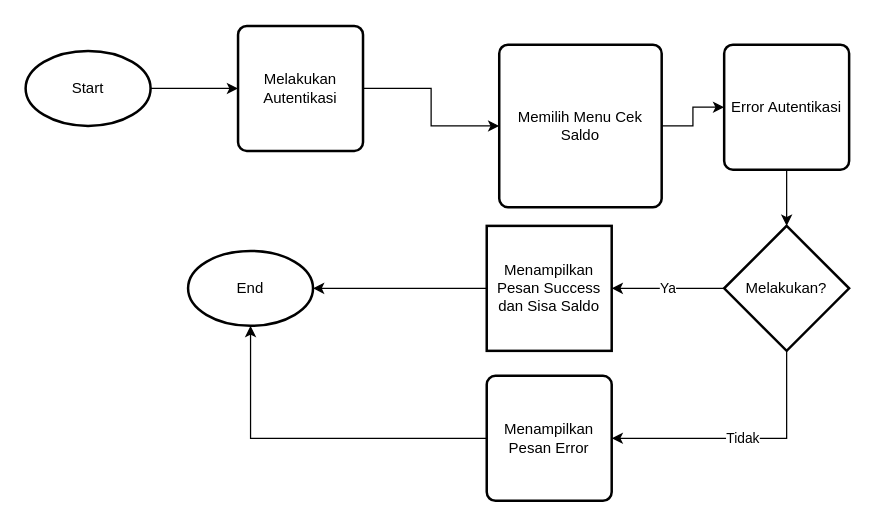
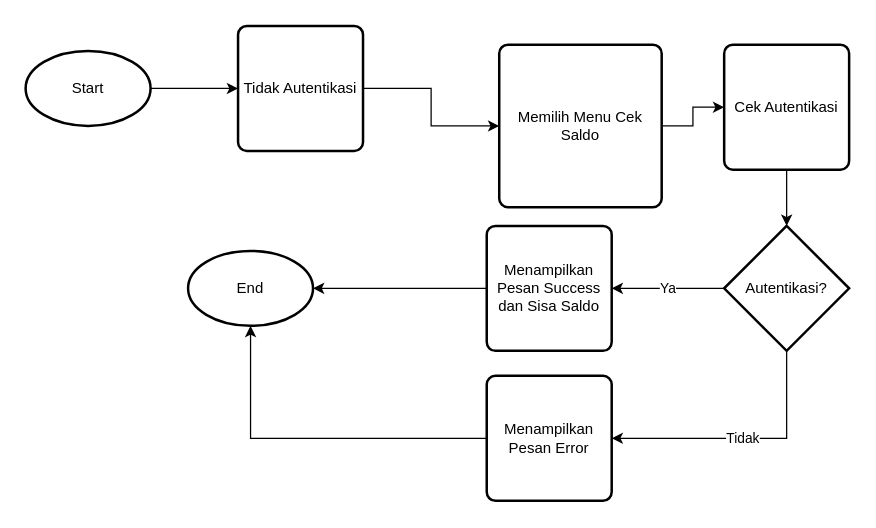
node "Melakukan Autentikasi": label "Melakukan Autentikasi" -> "Tidak Autentikasi"
node "Error Autentikasi": label "Error Autentikasi" -> "Cek Autentikasi"
node "Menampilkan Pesan Success dan Sisa Saldo": shape rectangle -> rounded rectangle
node "Melakukan?": label "Melakukan?" -> "Autentikasi?"
